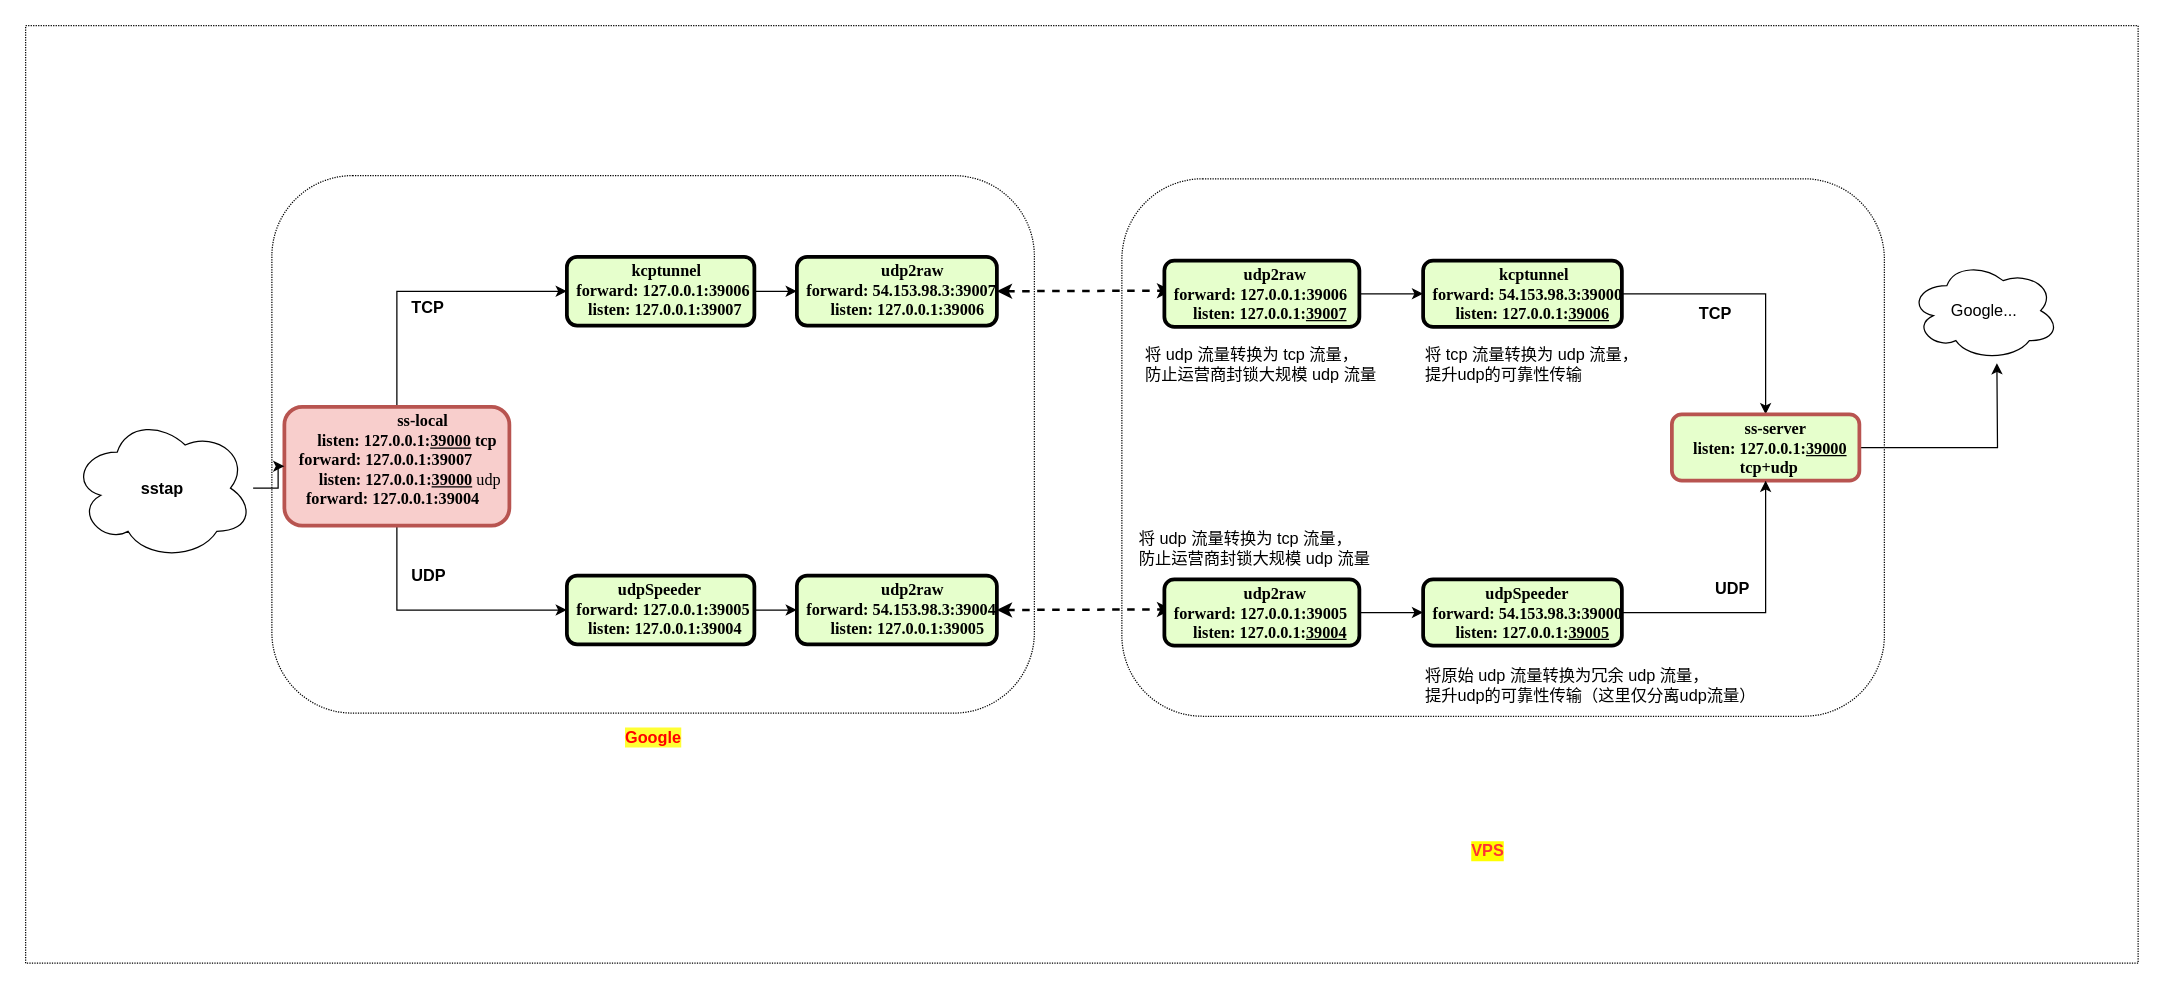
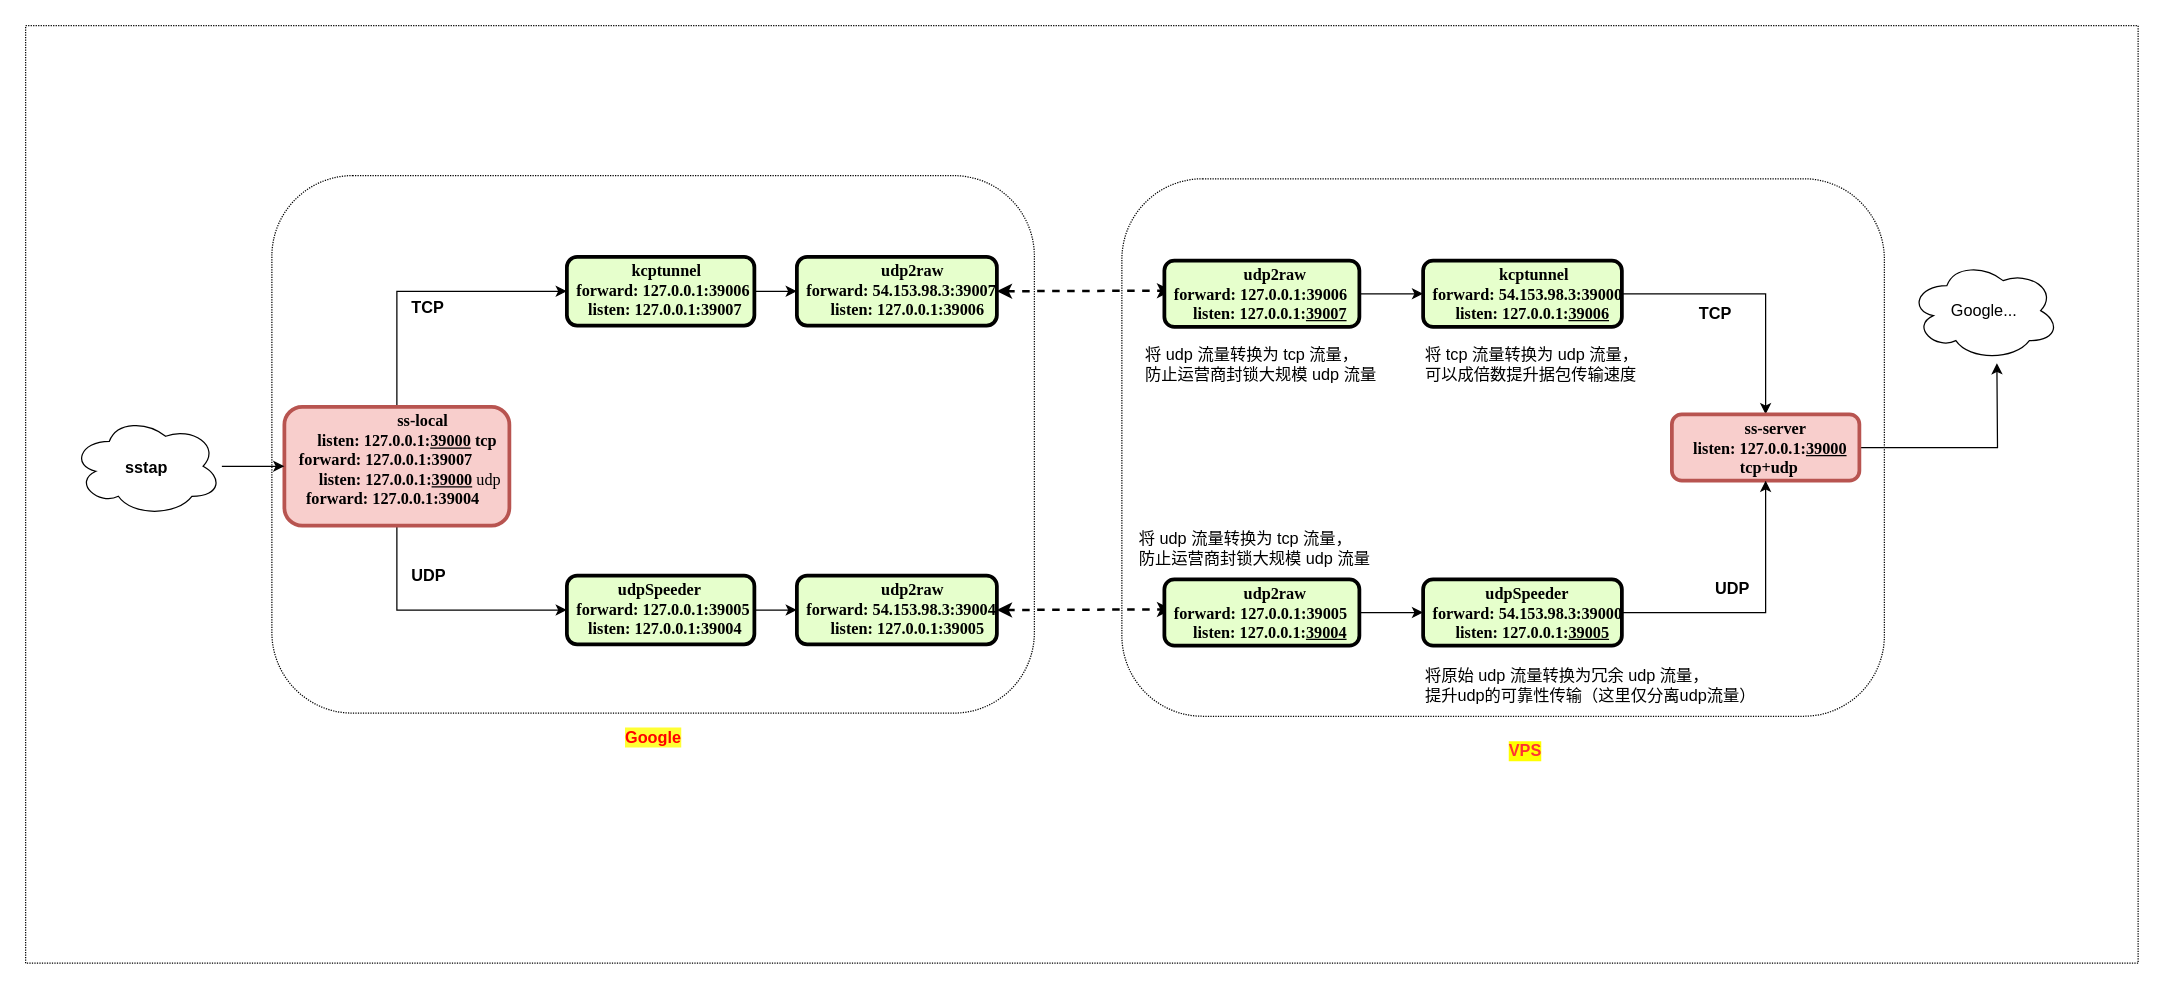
node "将 tcp 流量转换为 udp 流量， 提升udp的可靠性传输": label "将 tcp 流量转换为 udp 流量， 提升udp的可靠性传输" -> "将 tcp 流量转换为 udp 流量， 可以成倍数提升据包传输速度"
node "ss-server listen: 127.0.0.1:39000 tcp+udp": fillcolor #e6ffcc -> #f8cecc
node "sstap": size 181x144 -> 150x100
node "VPS": moved (1494, 851) -> (1532, 751)
